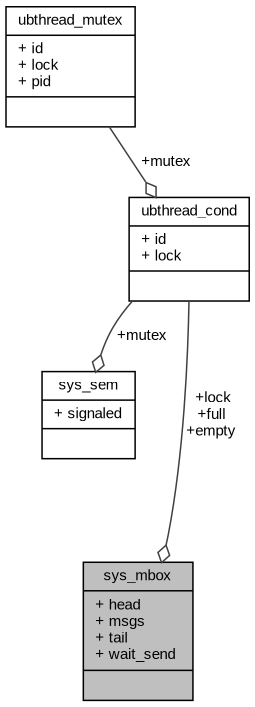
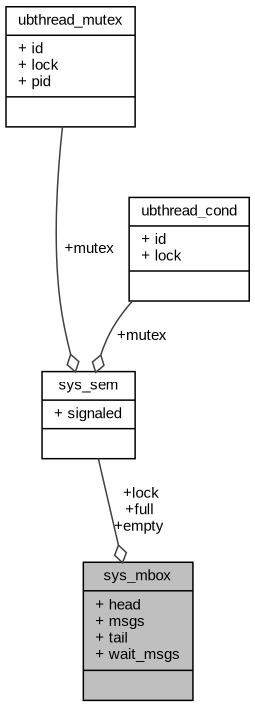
edge "ubthread_mutex" -> "ubthread_cond": now "ubthread_mutex" -> "sys_sem"
edge "ubthread_cond" -> "sys_mbox": now "sys_sem" -> "sys_mbox"
node "sys_mbox": text "+ wait_send" -> "+ wait_msgs"
